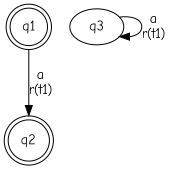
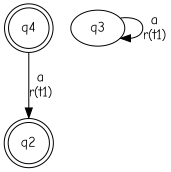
node "q1": label "q1" -> "q4"
